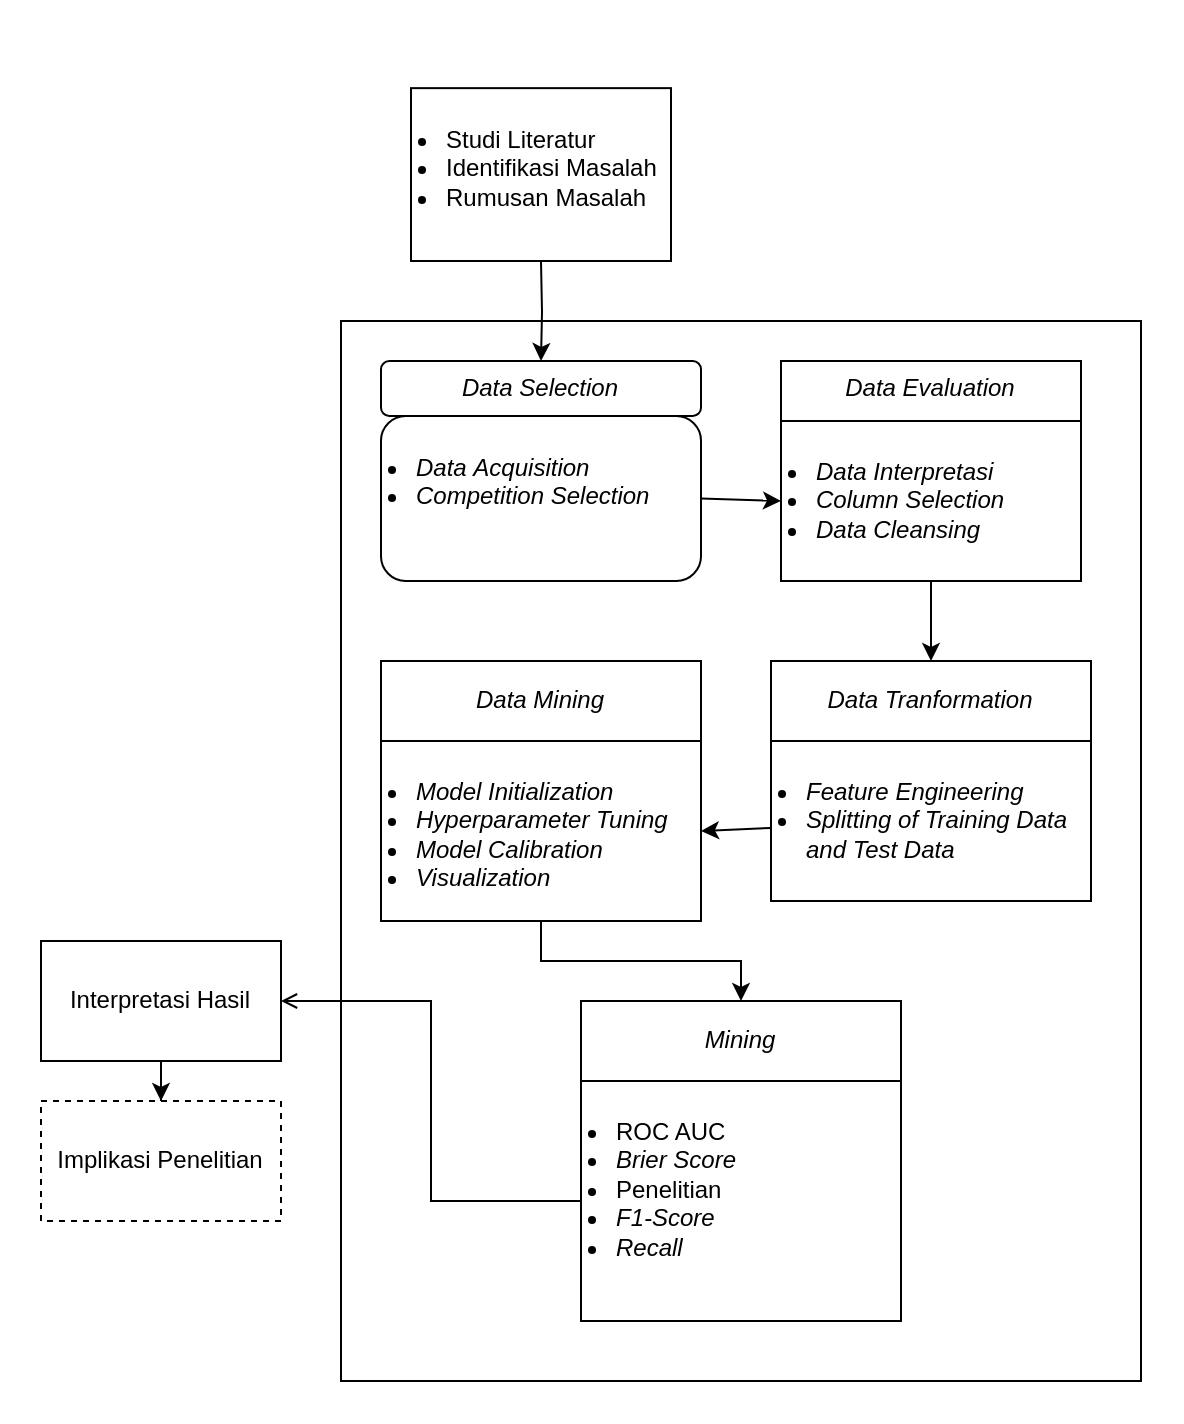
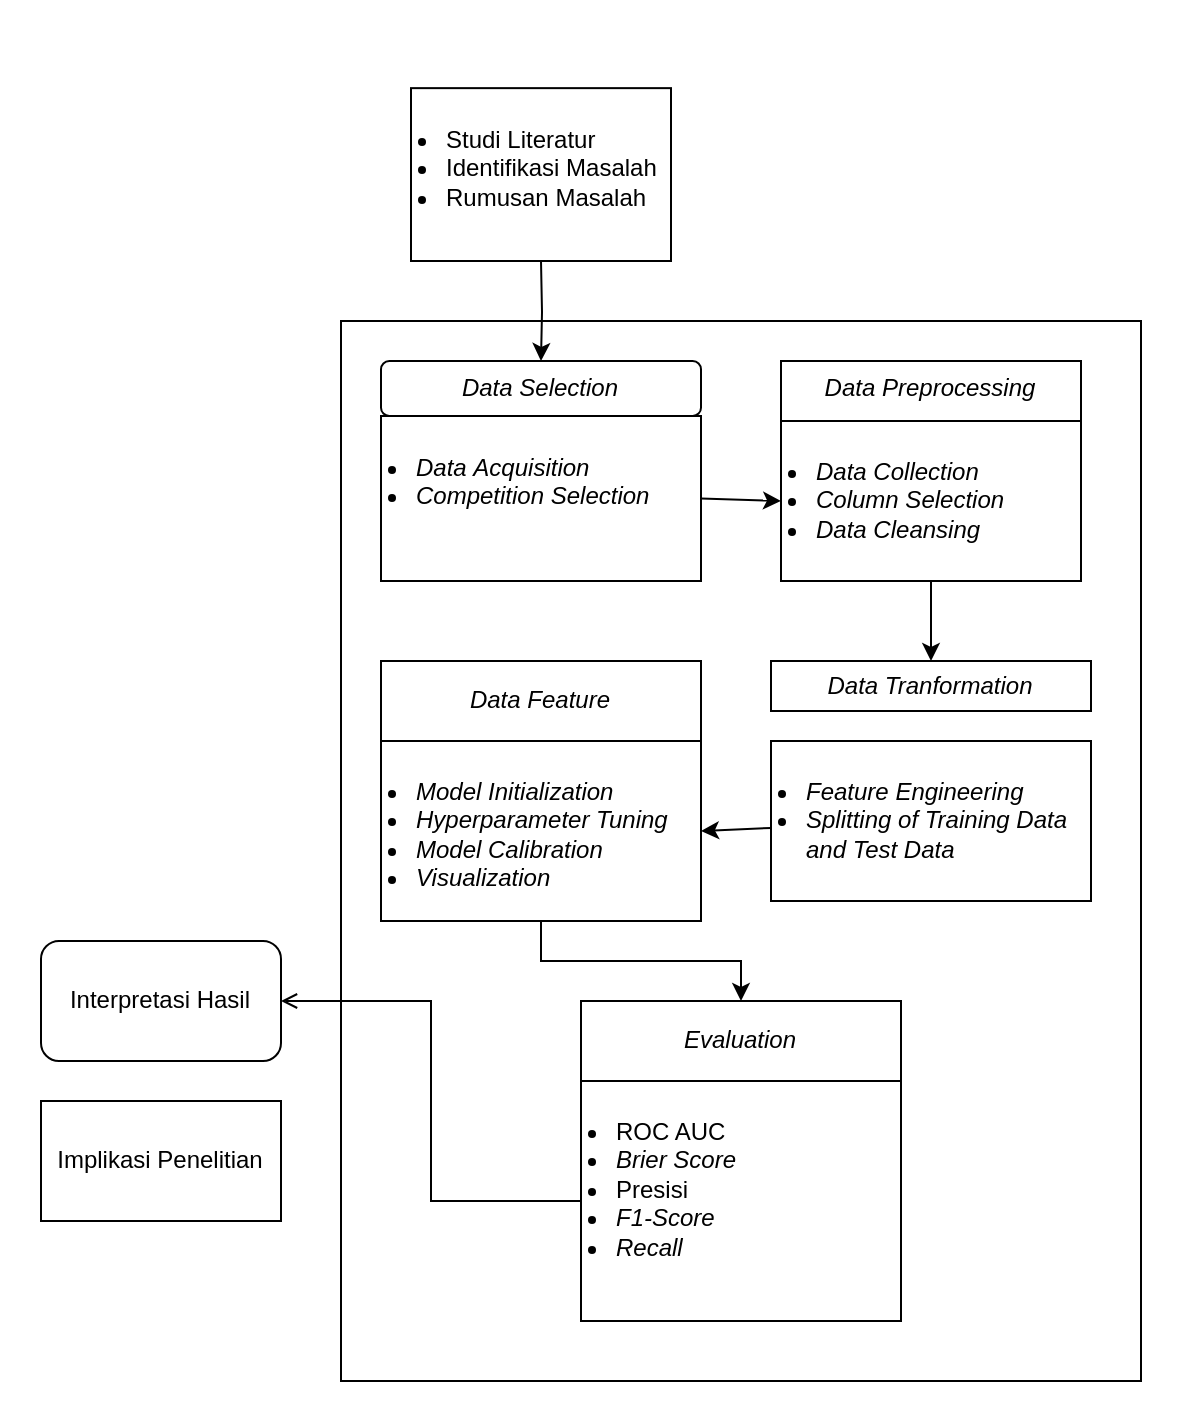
node "Data Evaluation": label "Data Evaluation" -> "Data Preprocessing"
node "Data Interpretasi Column Selection Data Cleansing": label "Data Interpretasi Column Selection Data Cleansing" -> "Data Collection Column Selection Data Cleansing"
node "Data Acquisition Competition Selection": shape rounded rectangle -> rectangle
node "Data Mining": label "Data Mining" -> "Data Feature"
node "Data Tranformation": size 320x80 -> 320x50
node "Interpretasi Hasil": shape rectangle -> rounded rectangle
node "Mining": label "Mining" -> "Evaluation"
edge "Interpretasi Hasil" -> "Implikasi Penelitian": removed
node "Implikasi Penelitian": style dashed -> solid
node "ROC AUC Brier Score Penelitian F1-Score Recall": label "ROC AUC Brier Score Penelitian F1-Score Recall" -> "ROC AUC Brier Score Presisi F1-Score Recall"
